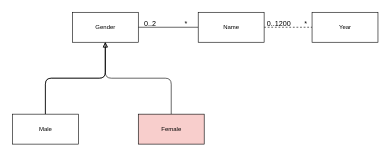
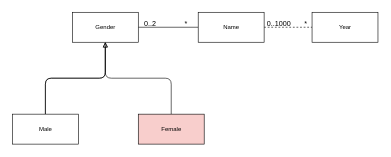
node "0..1200": label "0..1200" -> "0..1000"
